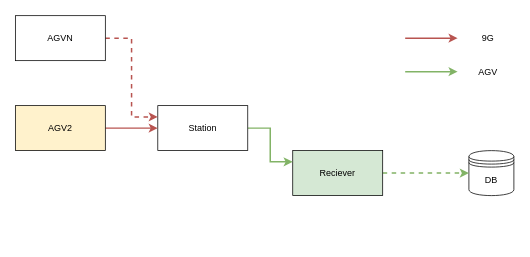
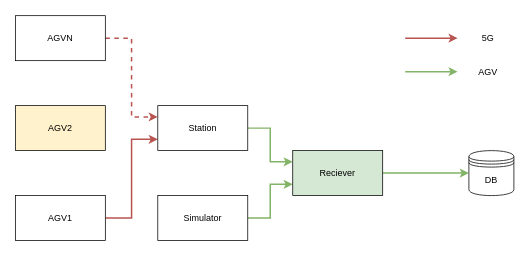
node "9G": label "9G" -> "5G"
edge "AGV2" -> "Station": removed
edge "Reciever" -> "DB": style dashed -> solid
edge "AGV1" -> "Station": added
edge "Simulator" -> "Reciever": added
node "AGV1": added
node "Simulator": added
